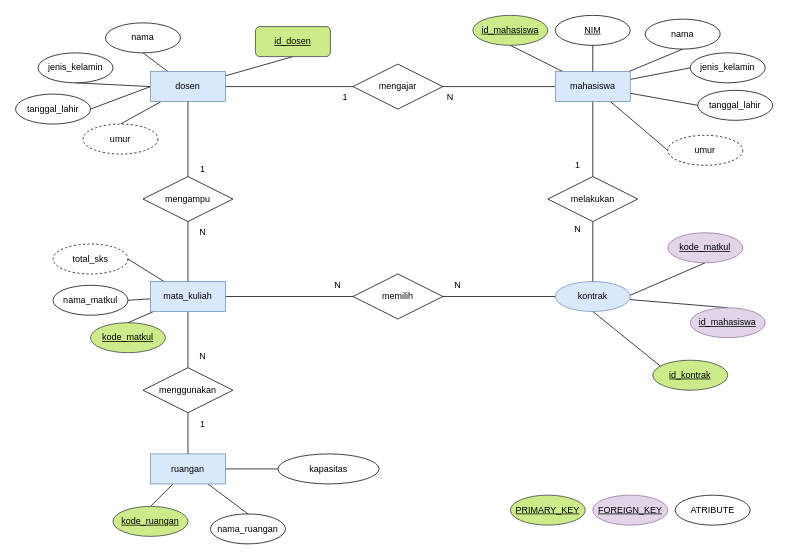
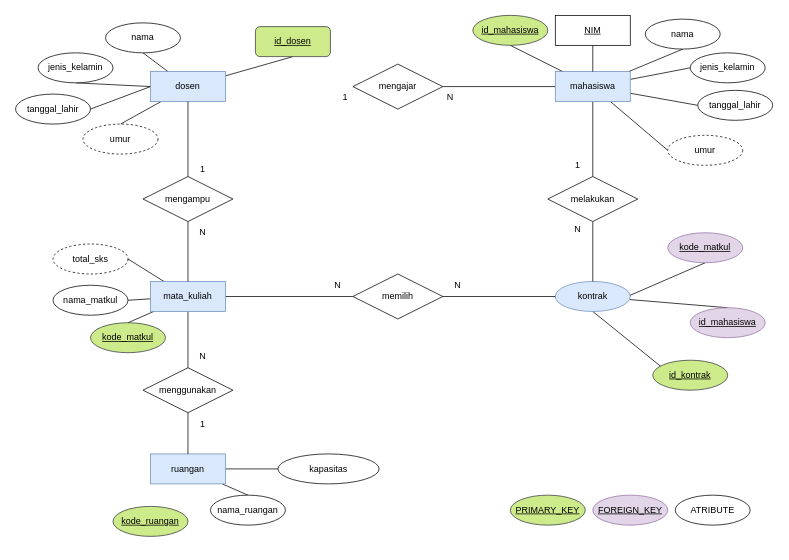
node "NIM": shape ellipse -> rectangle
edge "dosen" -- "mengajar": removed
edge "ruangan" -- "kode_ruangan": removed
node "nama_ruangan": moved (248, 529) -> (248, 510)
